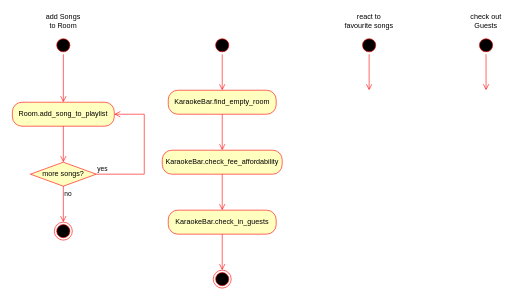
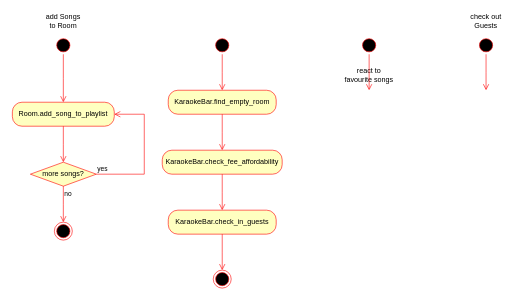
node "react to favourite songs": moved (369, 21) -> (369, 75)
